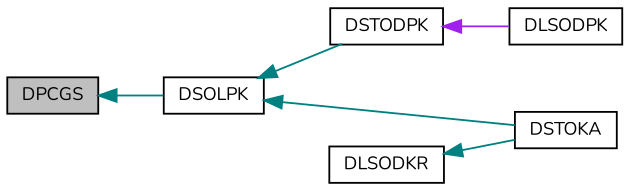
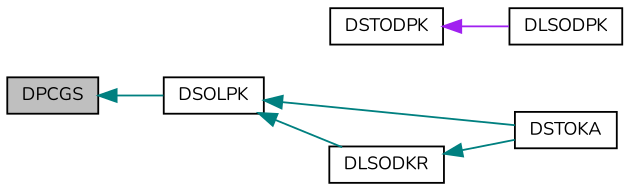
edge "DSTODPK" -> "DSOLPK": now "DLSODKR" -> "DSOLPK"
